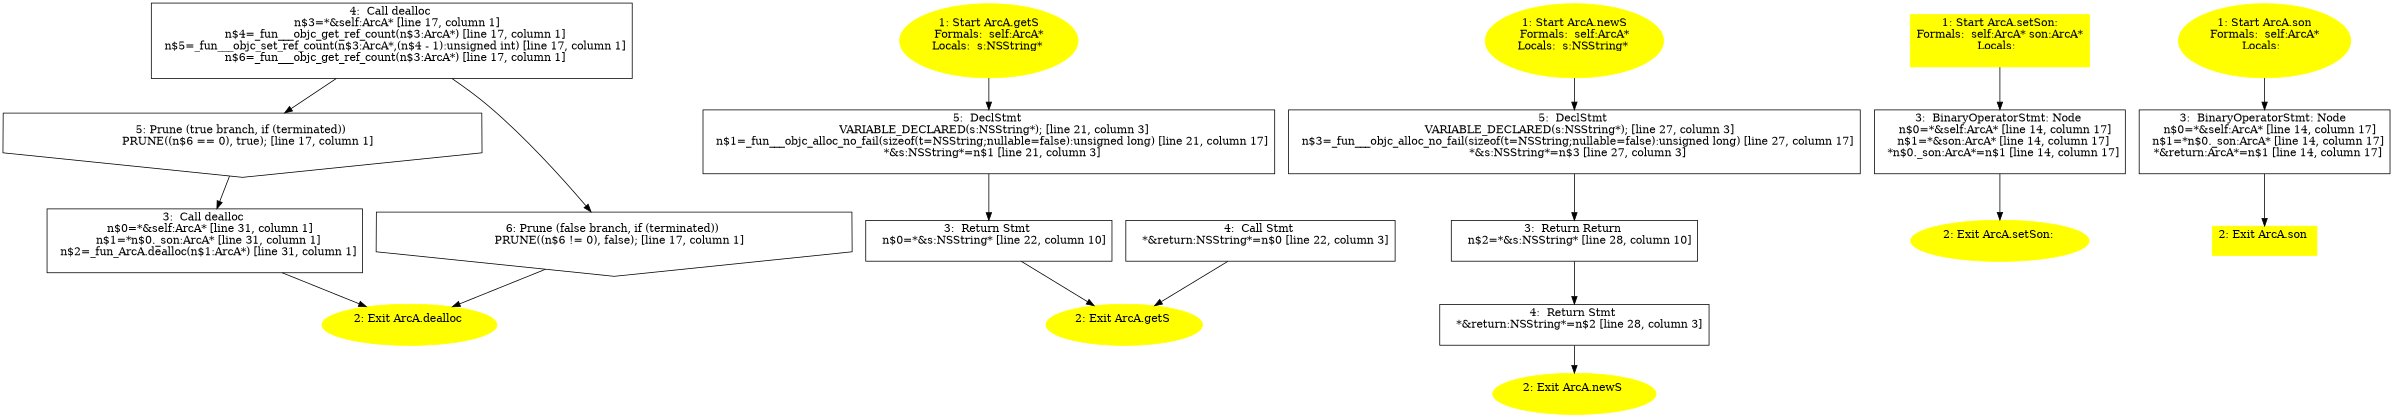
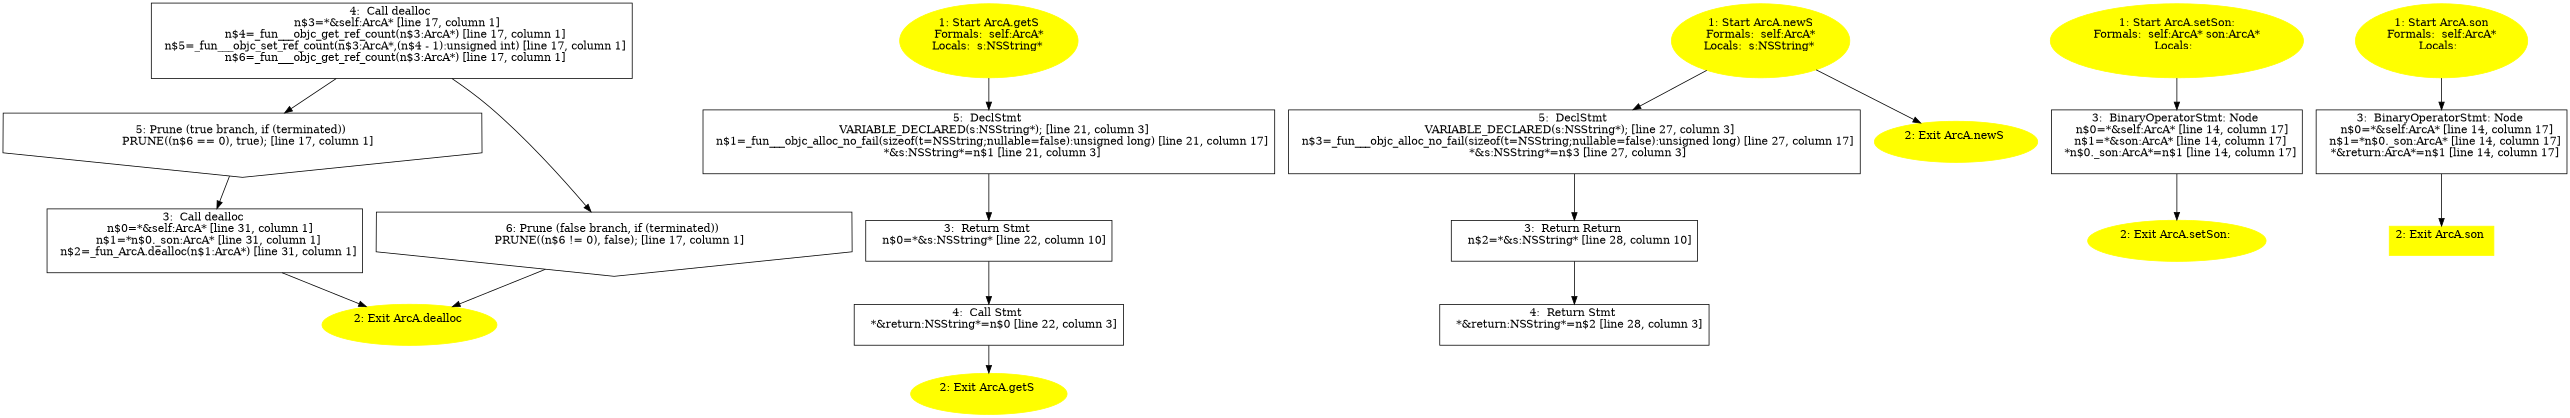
node "1: Start ArcA.setSon: Formals:  self:ArcA* son:ArcA* Locals:": shape box -> ellipse
edge "3:  Return Stmt n$0=*&s:NSString* [line 22, column 10]" -> "2: Exit ArcA.getS": now "3:  Return Stmt n$0=*&s:NSString* [line 22, column 10]" -> "4:  Call Stmt *&return:NSString*=n$0 [line 22, column 3]"
edge "4:  Return Stmt *&return:NSString*=n$2 [line 28, column 3]" -> "2: Exit ArcA.newS": now "1: Start ArcA.newS Formals:  self:ArcA* Locals:  s:NSString*" -> "2: Exit ArcA.newS"
